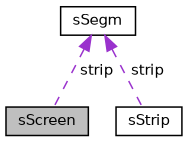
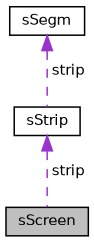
edge "sScreen" -> "sSegm": now "sScreen" -> "sStrip"
